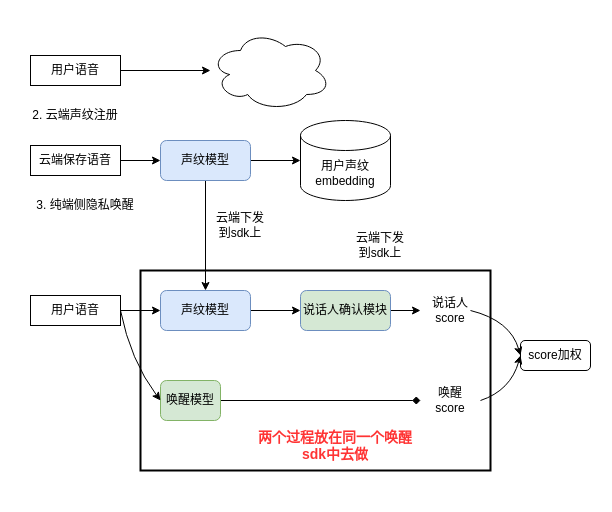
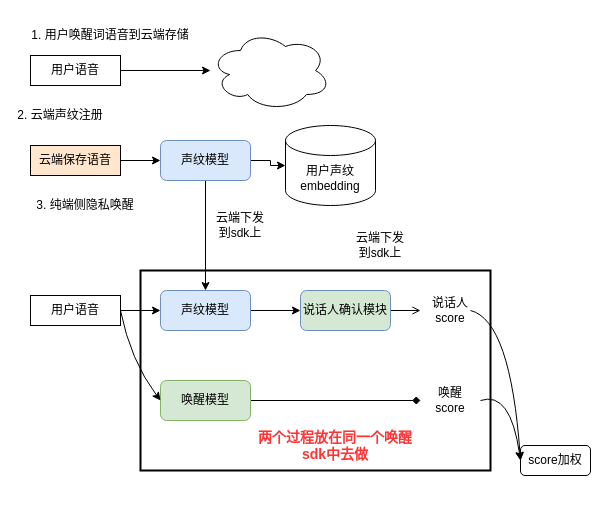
node "1. 用户唤醒词语音到云端存储": added
node "2. 云端声纹注册": moved (76, 116) -> (61, 116)
node "云端保存语音": fillcolor #ffffff -> #ffe6cc
node "用户声纹embedding": moved (346, 161) -> (331, 166)
edge "说话人确认模块" -> "说话人score": arrowhead classic -> open
node "score加权": moved (556, 356) -> (556, 461)
node "唤醒模型": size 60x40 -> 90x40
